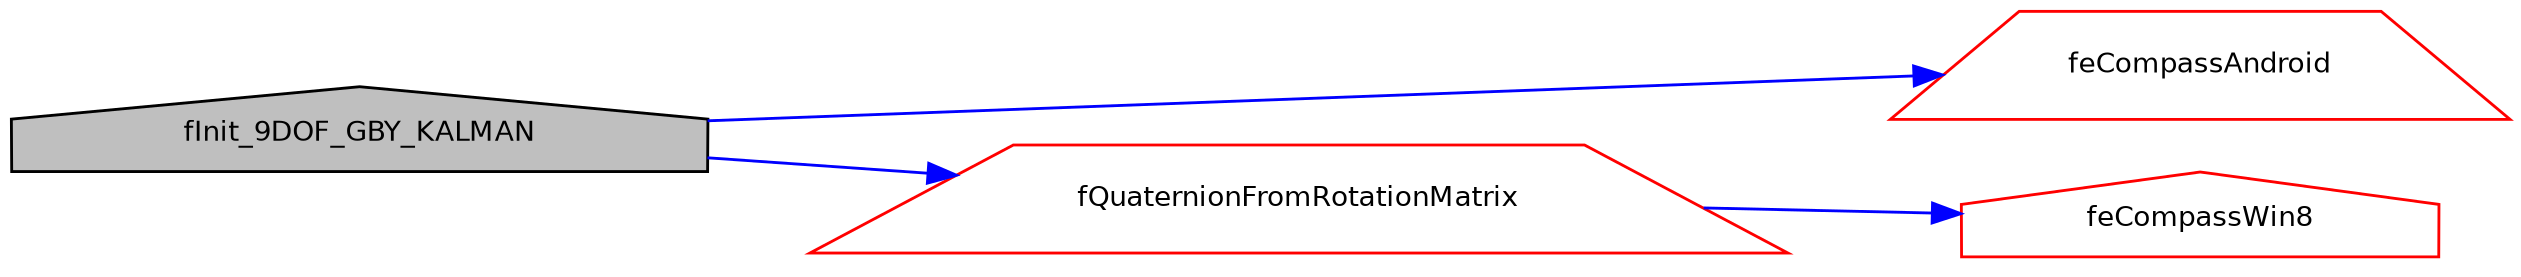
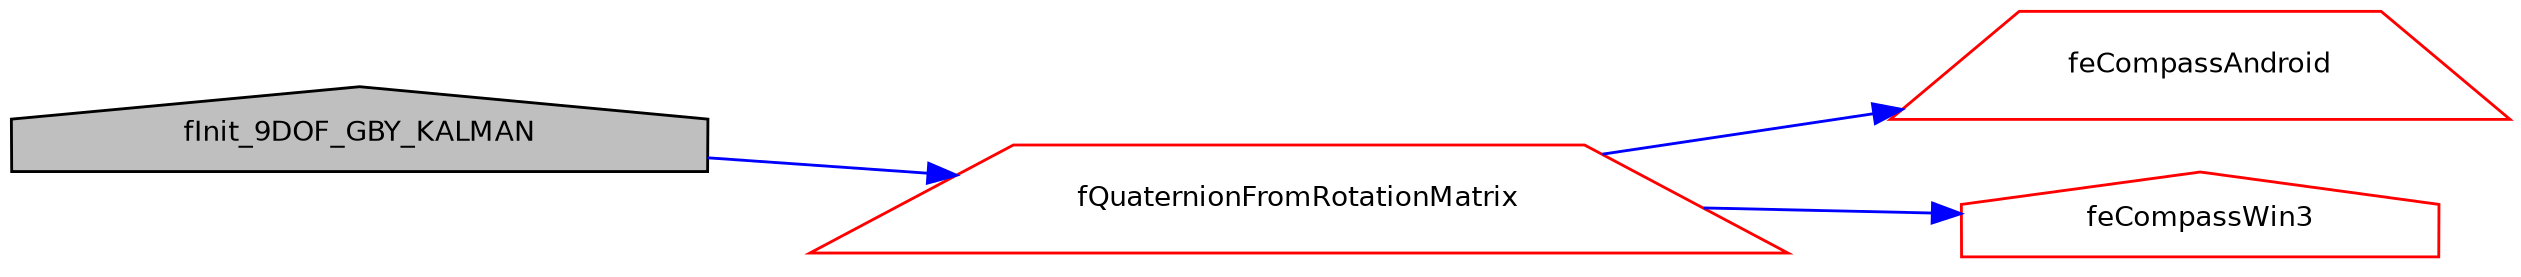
edge "fInit_9DOF_GBY_KALMAN" -> "feCompassAndroid": now "fQuaternionFromRotationMatrix" -> "feCompassAndroid"
node "feCompassWin8": label "feCompassWin8" -> "feCompassWin3"
